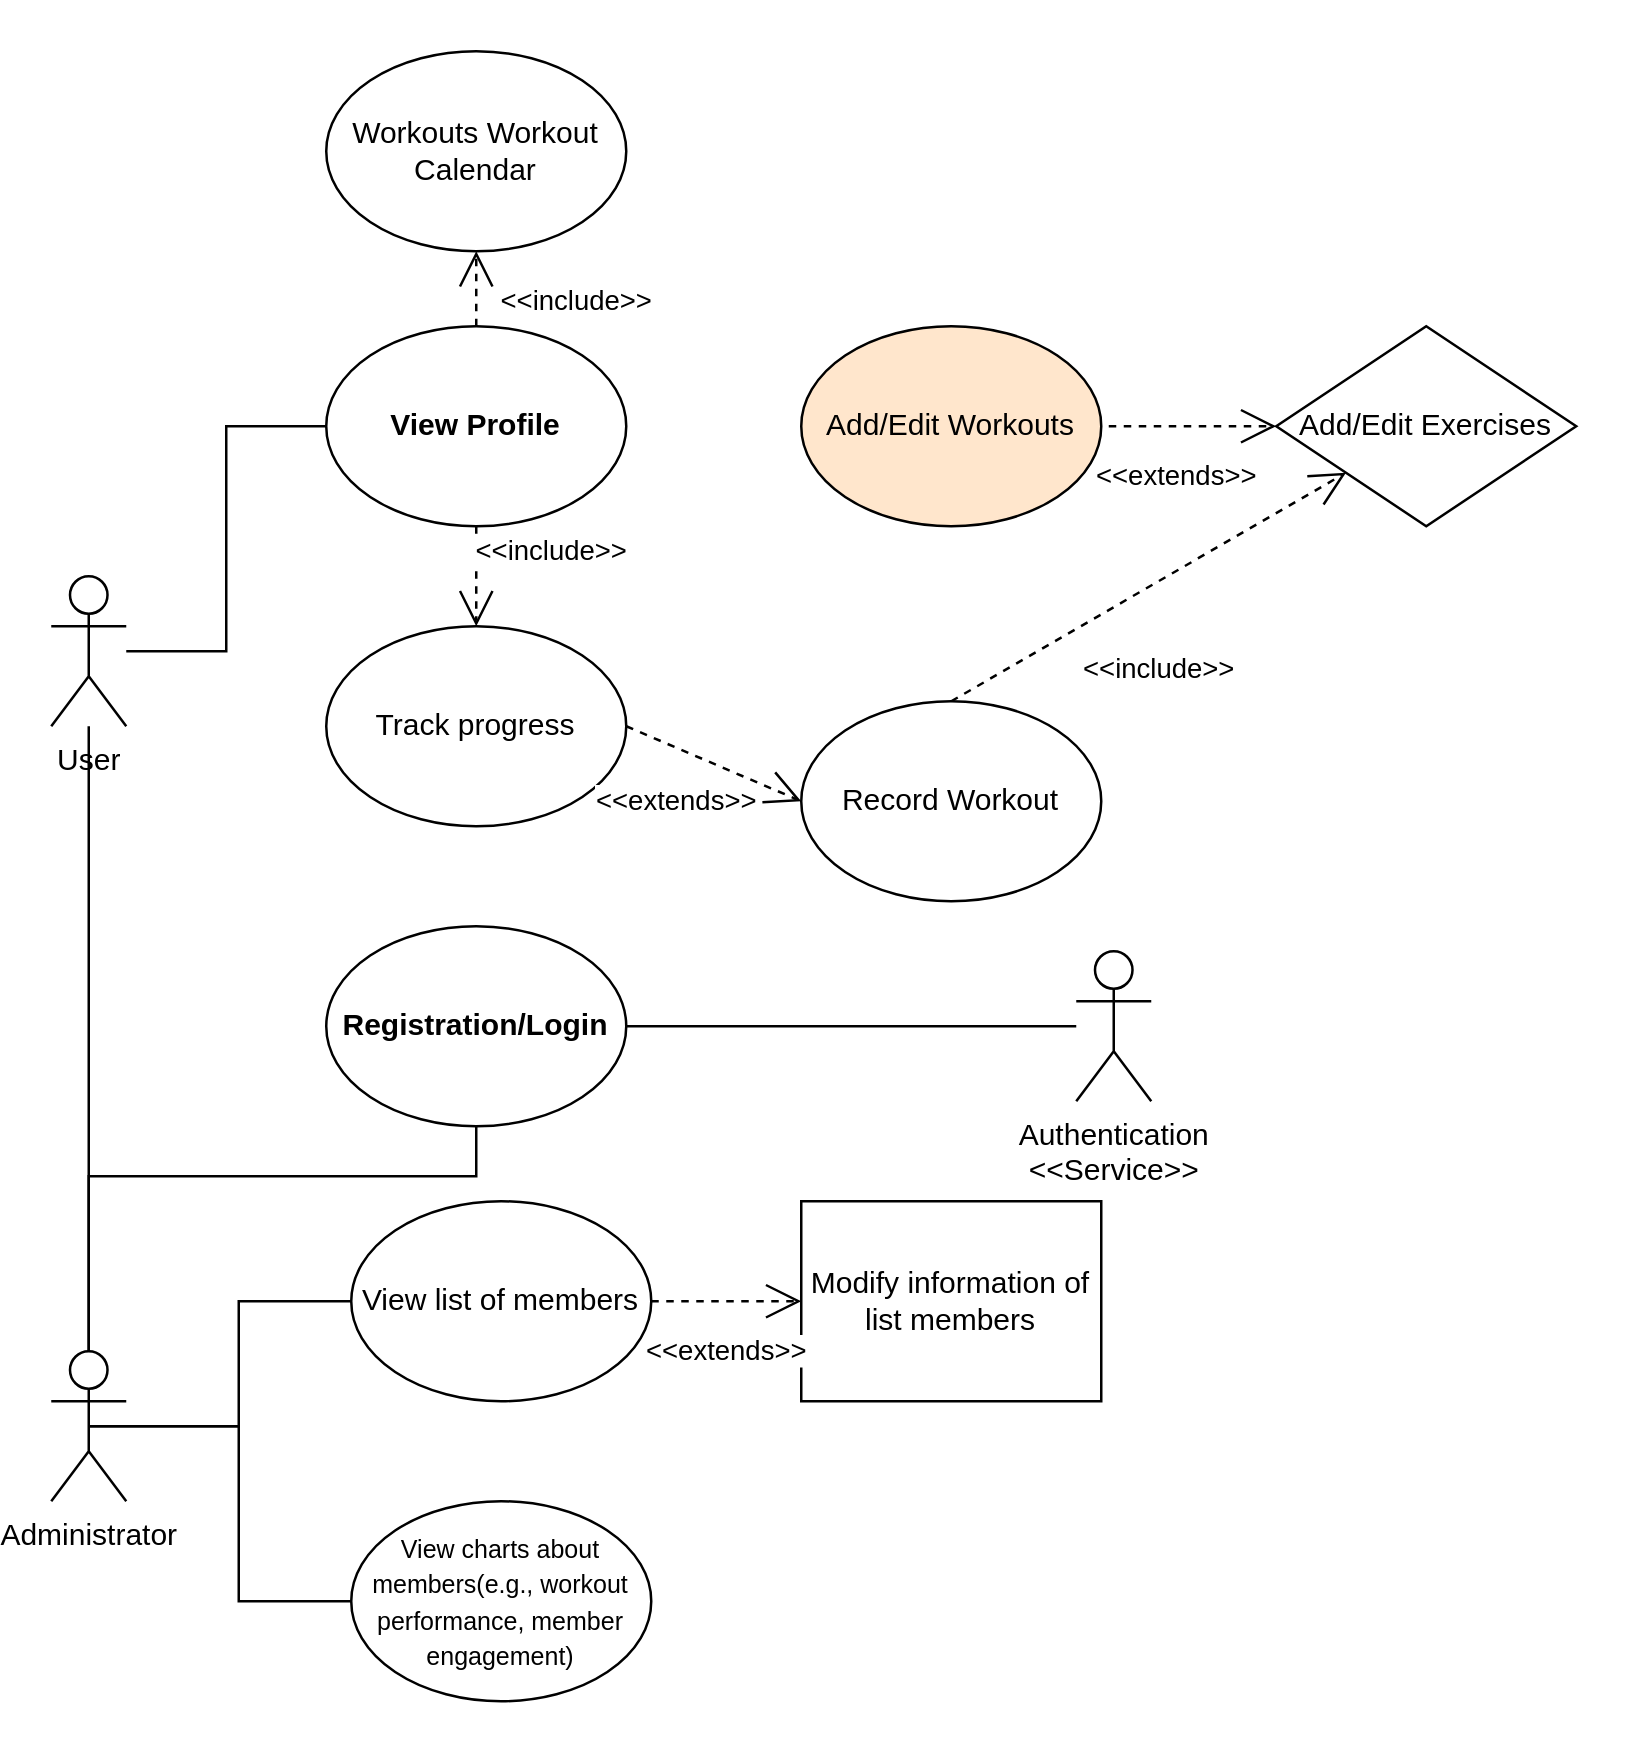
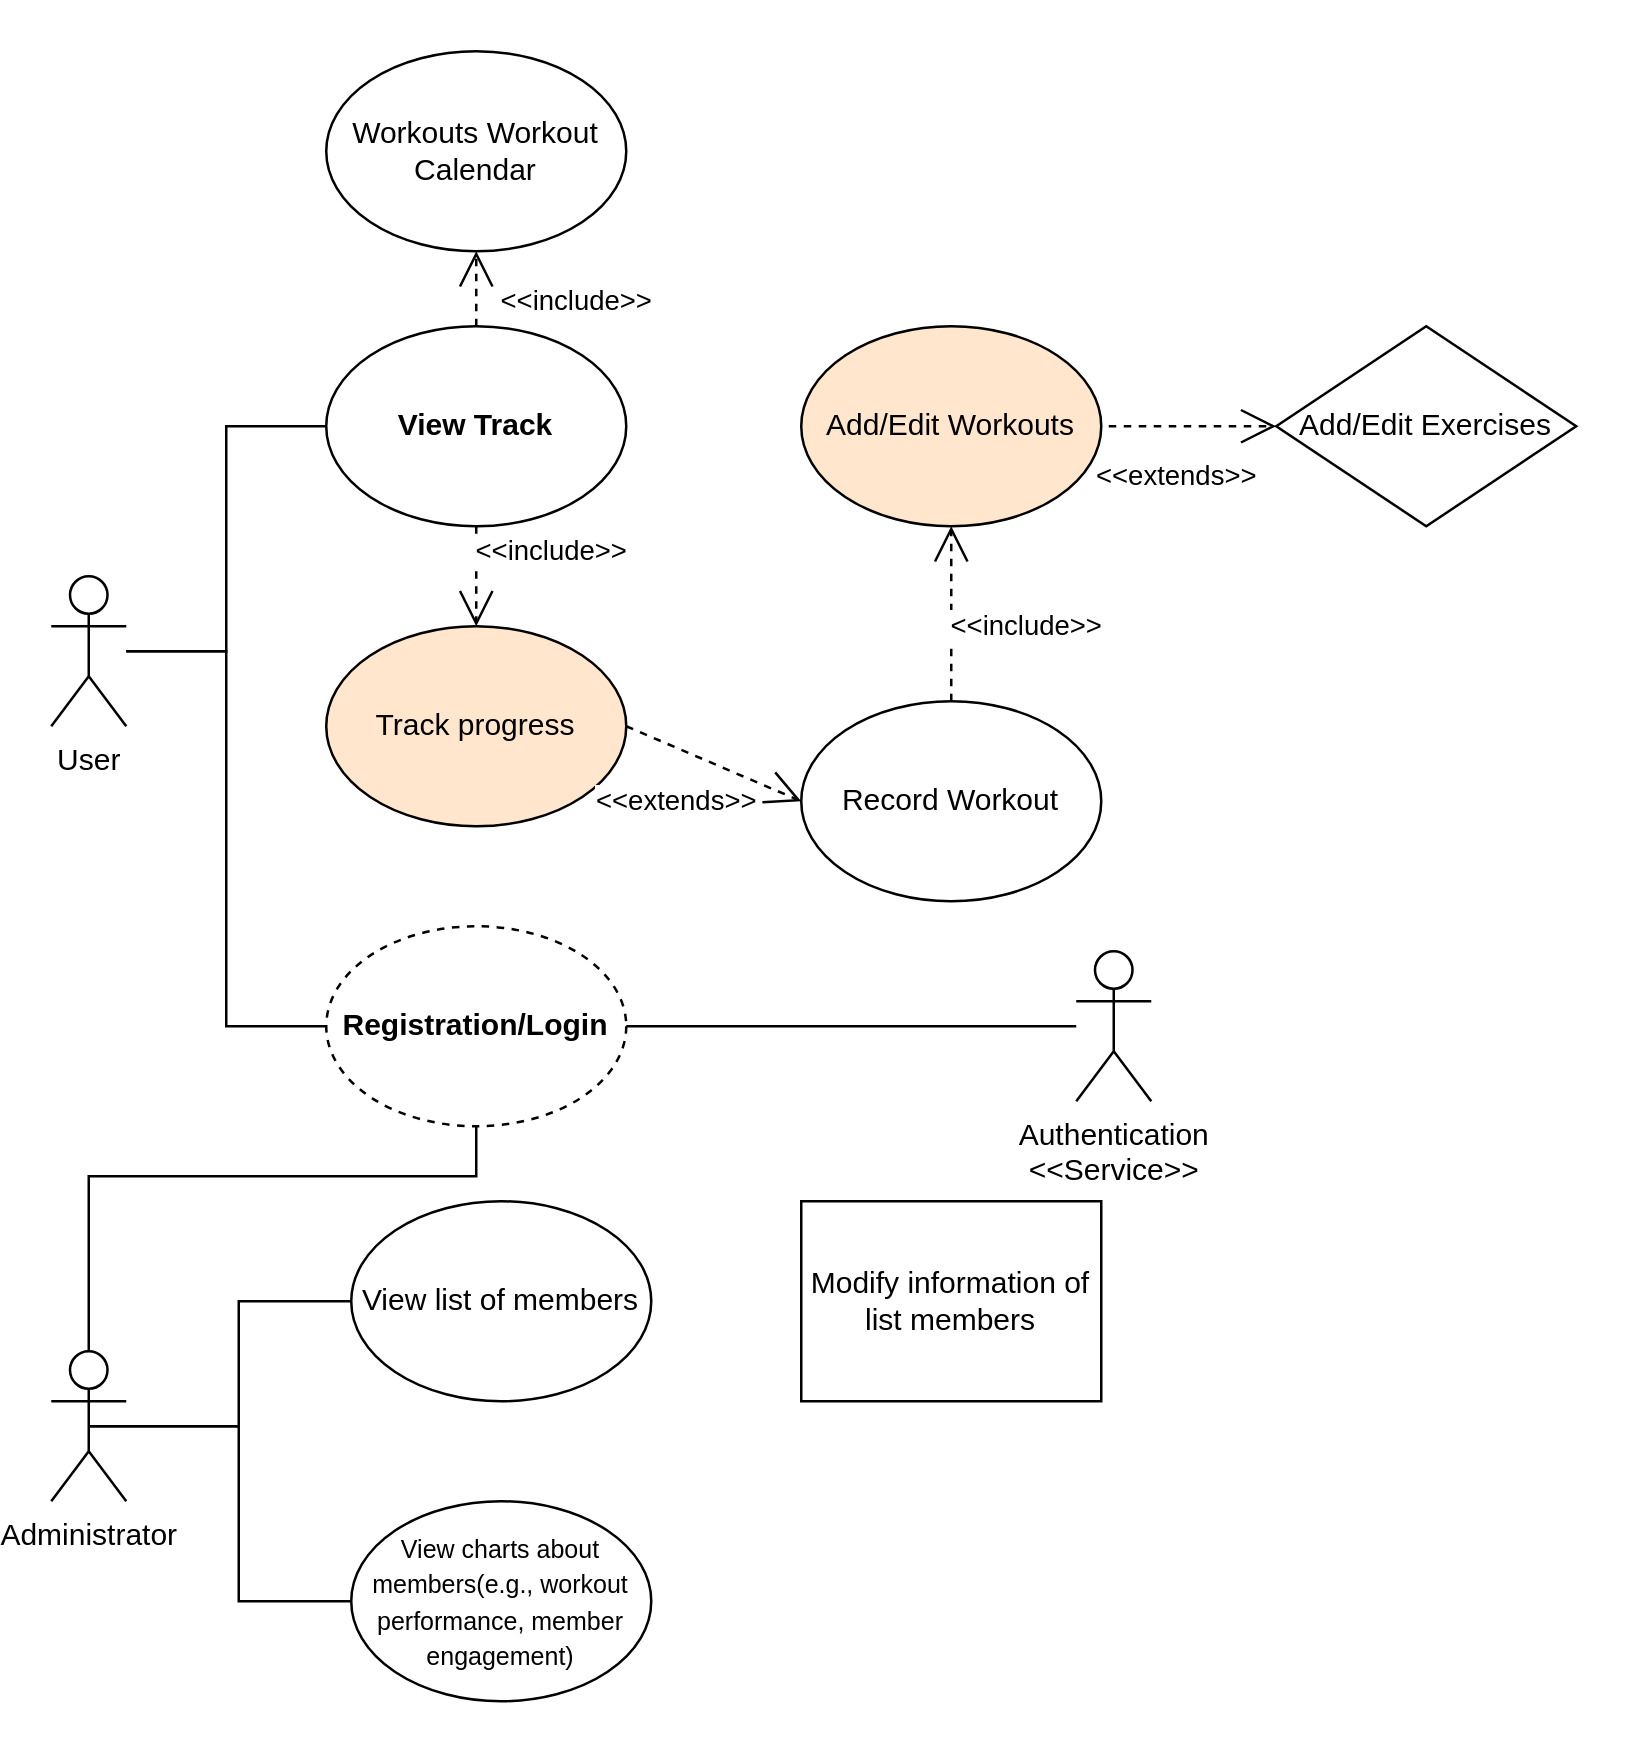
node "View Profile": label "View Profile" -> "View Track"
edge "Record Workout" -> "Add/Edit Exercises": now "Record Workout" -> "Add/Edit Workouts"
node "Track progress": fillcolor #ffffff -> #ffe6cc
edge "User" -- "Administrator": now "User" -- "Registration/Login"
node "Registration/Login": style solid -> dashed
edge "View list of members" -> "Modify information of list members": removed, label "<<extends>>"
